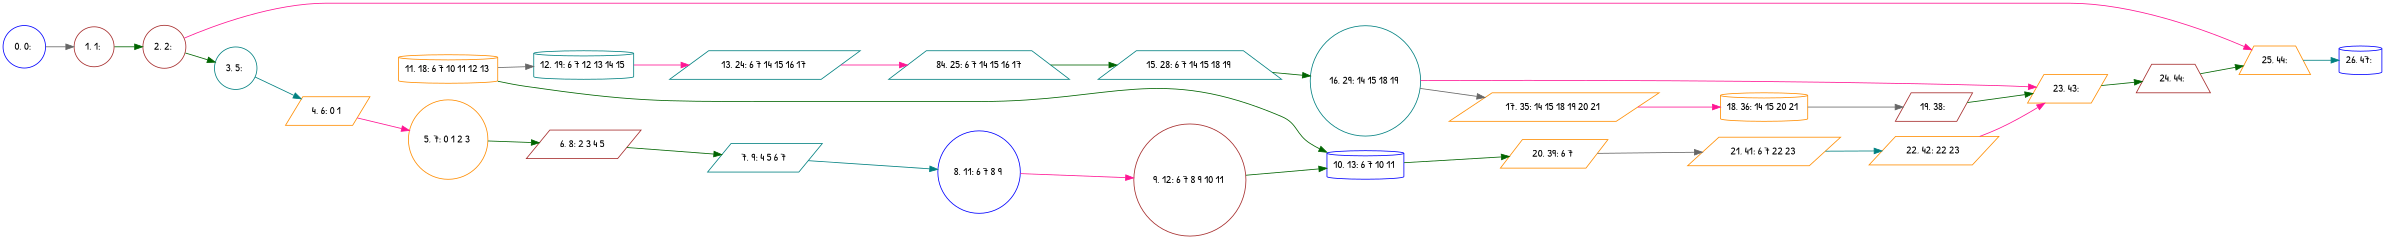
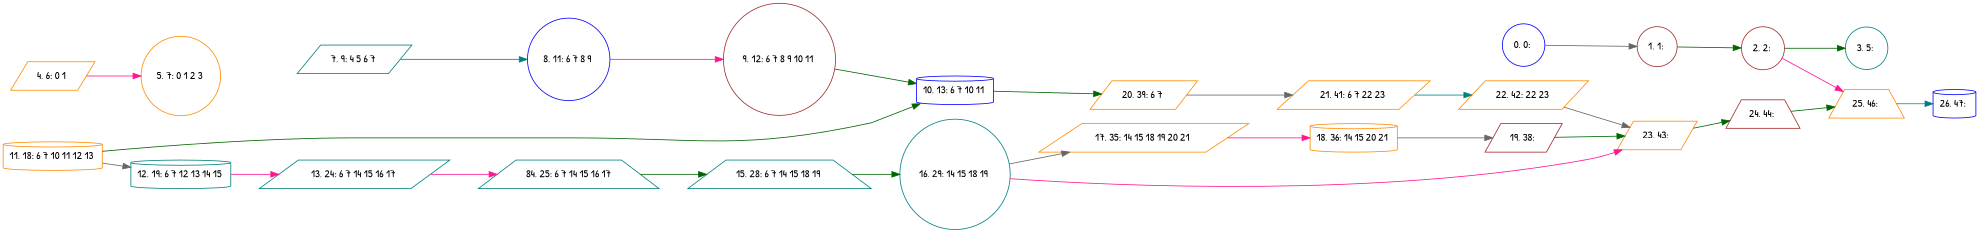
node "25, 44:": label "25, 44:" -> "25, 46:"
edge "3, 5:" -> "4, 6: 0 1": removed
edge "22, 42: 22 23" -> "23, 43:": color deeppink -> gray40
node "6, 8: 2 3 4 5": removed
